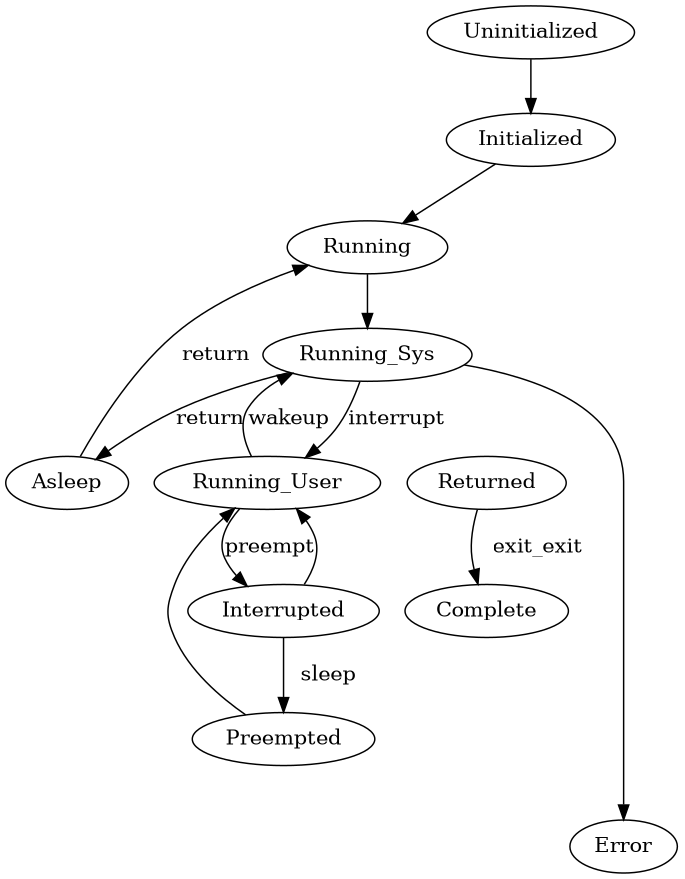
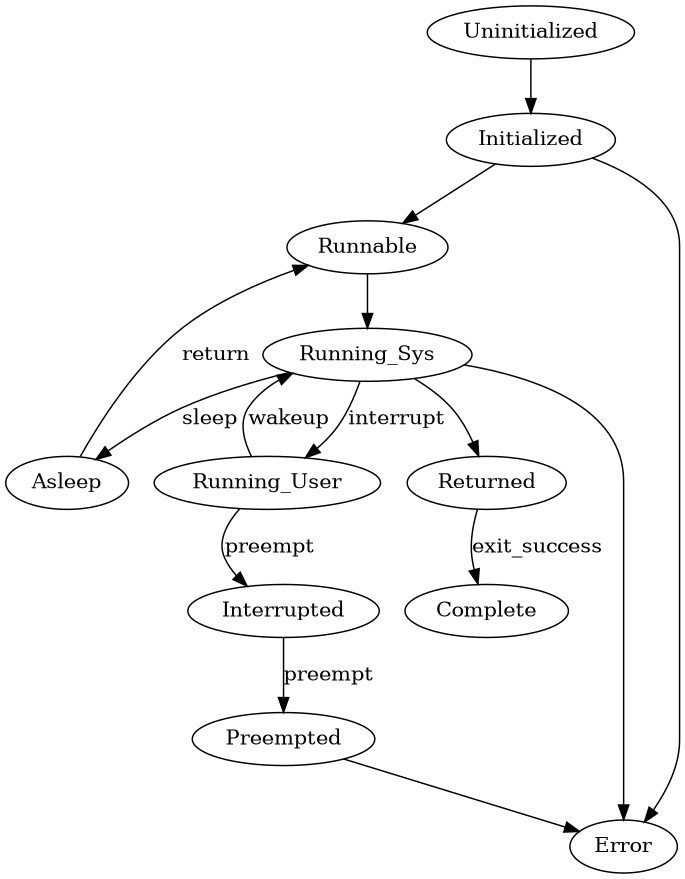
node "Running": label "Running" -> "Runnable"
edge "Running_Sys" -> "Returned": added
edge "Running_Sys" -> "Asleep": label "return" -> "sleep"
edge "Initialized" -> "Error": added
edge "Returned" -> "Complete": label "exit_exit" -> "exit_success"
edge "Interrupted" -> "Running_User": removed
edge "Preempted" -> "Running_User": now "Preempted" -> "Error"
edge "Interrupted" -> "Preempted": label "sleep" -> "preempt"
